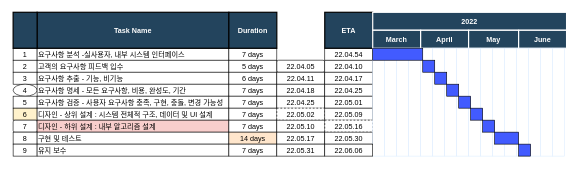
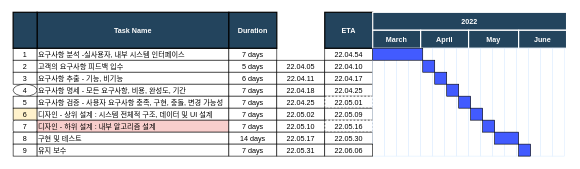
node "22.04.05": shape rounded rectangle -> rectangle
node "22.05.01": style solid -> dashed
node "22.05.02": style dashed -> solid
node "14 days": fillcolor #ffe6cc -> #ffffff
